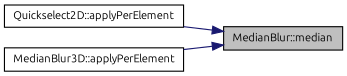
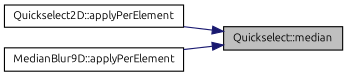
node "MedianBlur::median": label "MedianBlur::median" -> "Quickselect::median"
node "MedianBlur3D::applyPerElement": label "MedianBlur3D::applyPerElement" -> "MedianBlur9D::applyPerElement"
